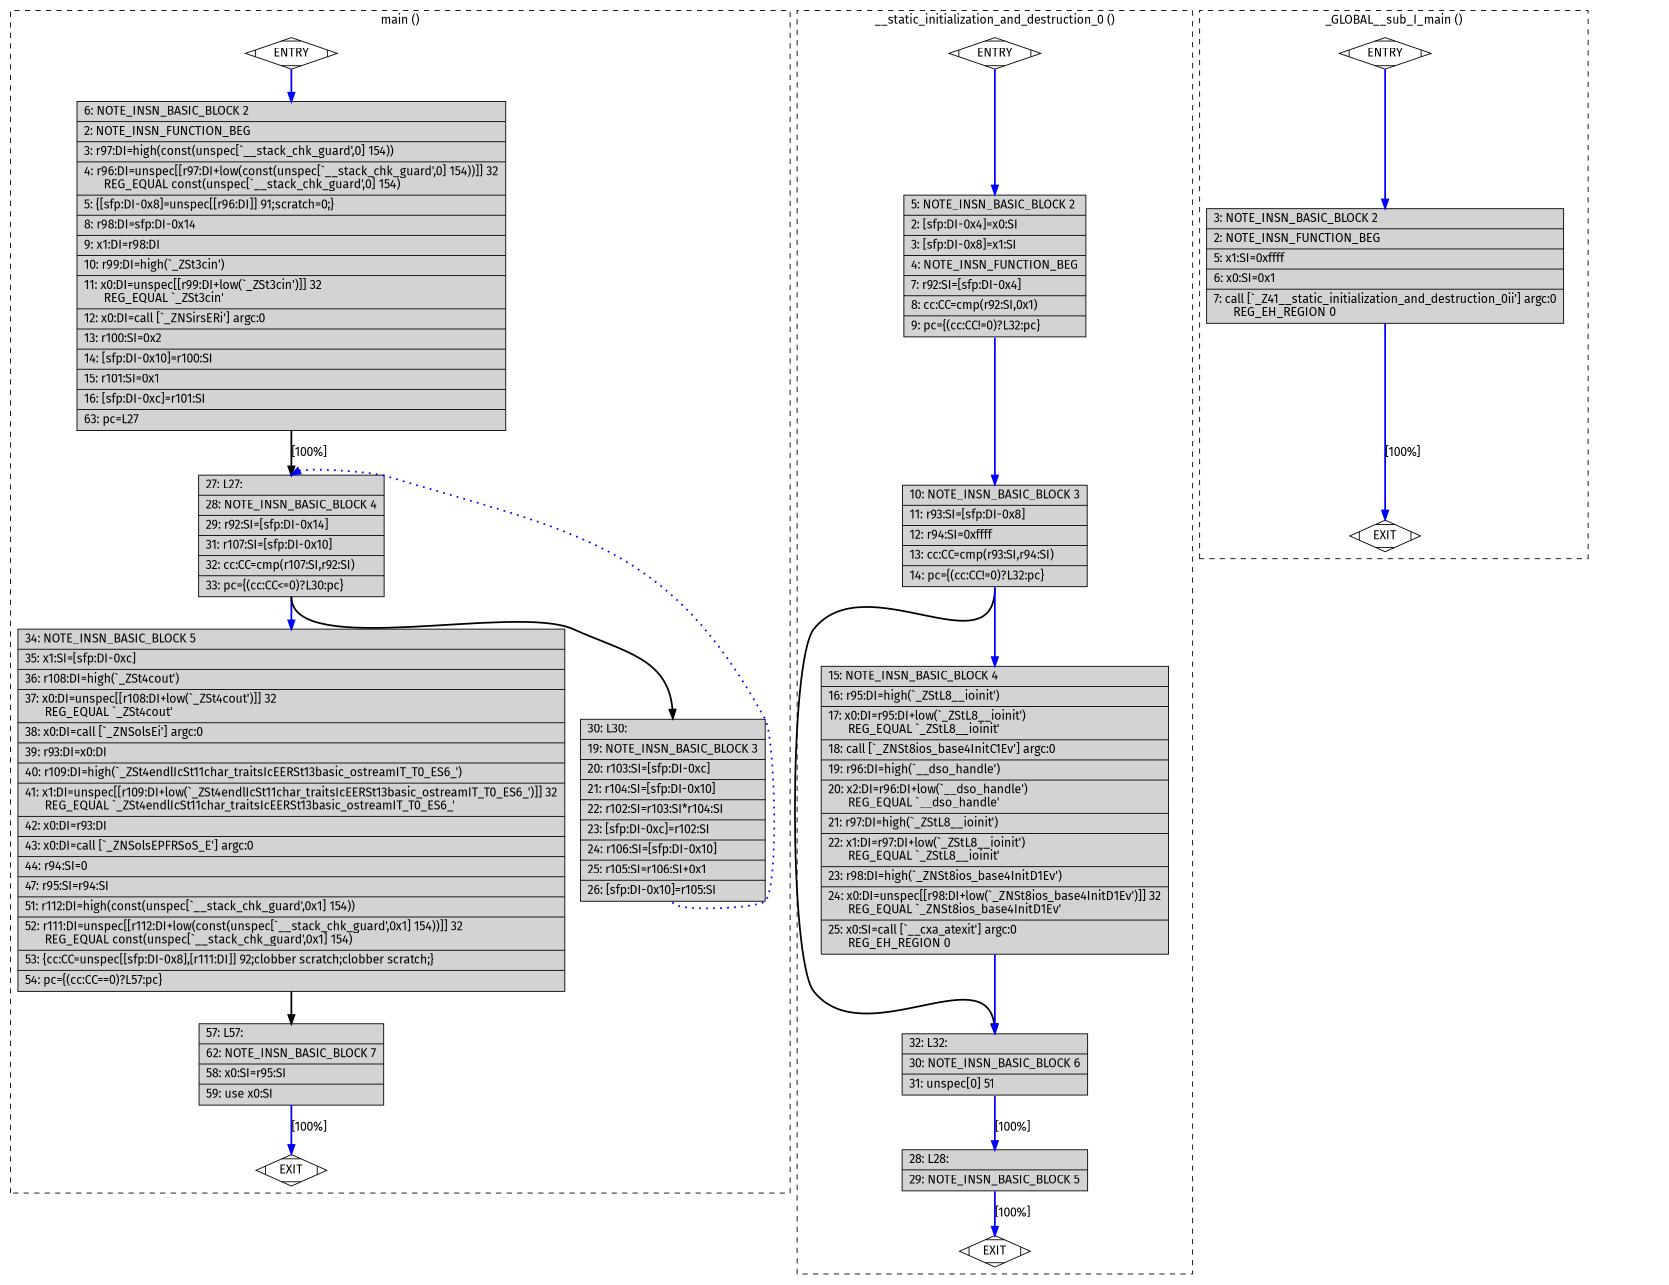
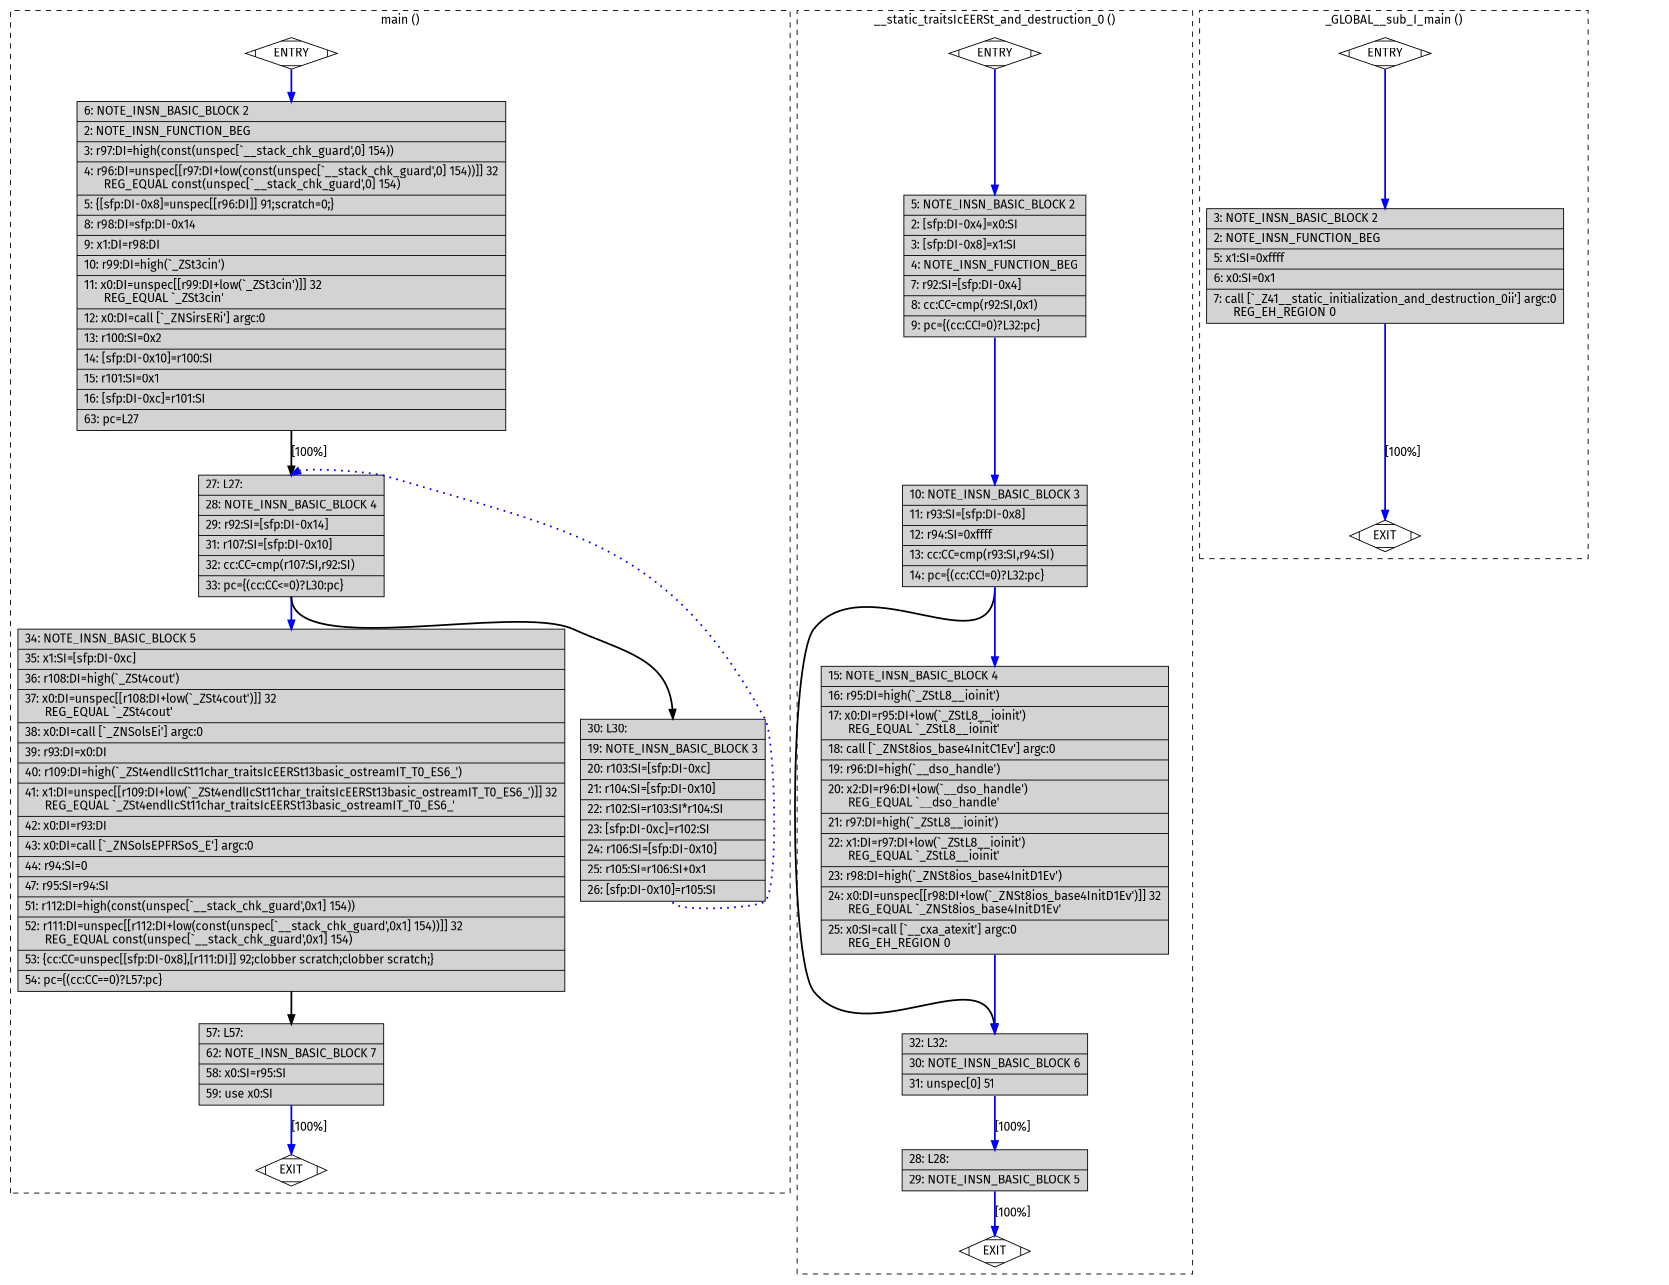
cluster "__static_initialization_and_destruction_0 ()": label "__static_initialization_and_destruction_0 ()" -> "__static_traitsIcEERSt_and_destruction_0 ()"
